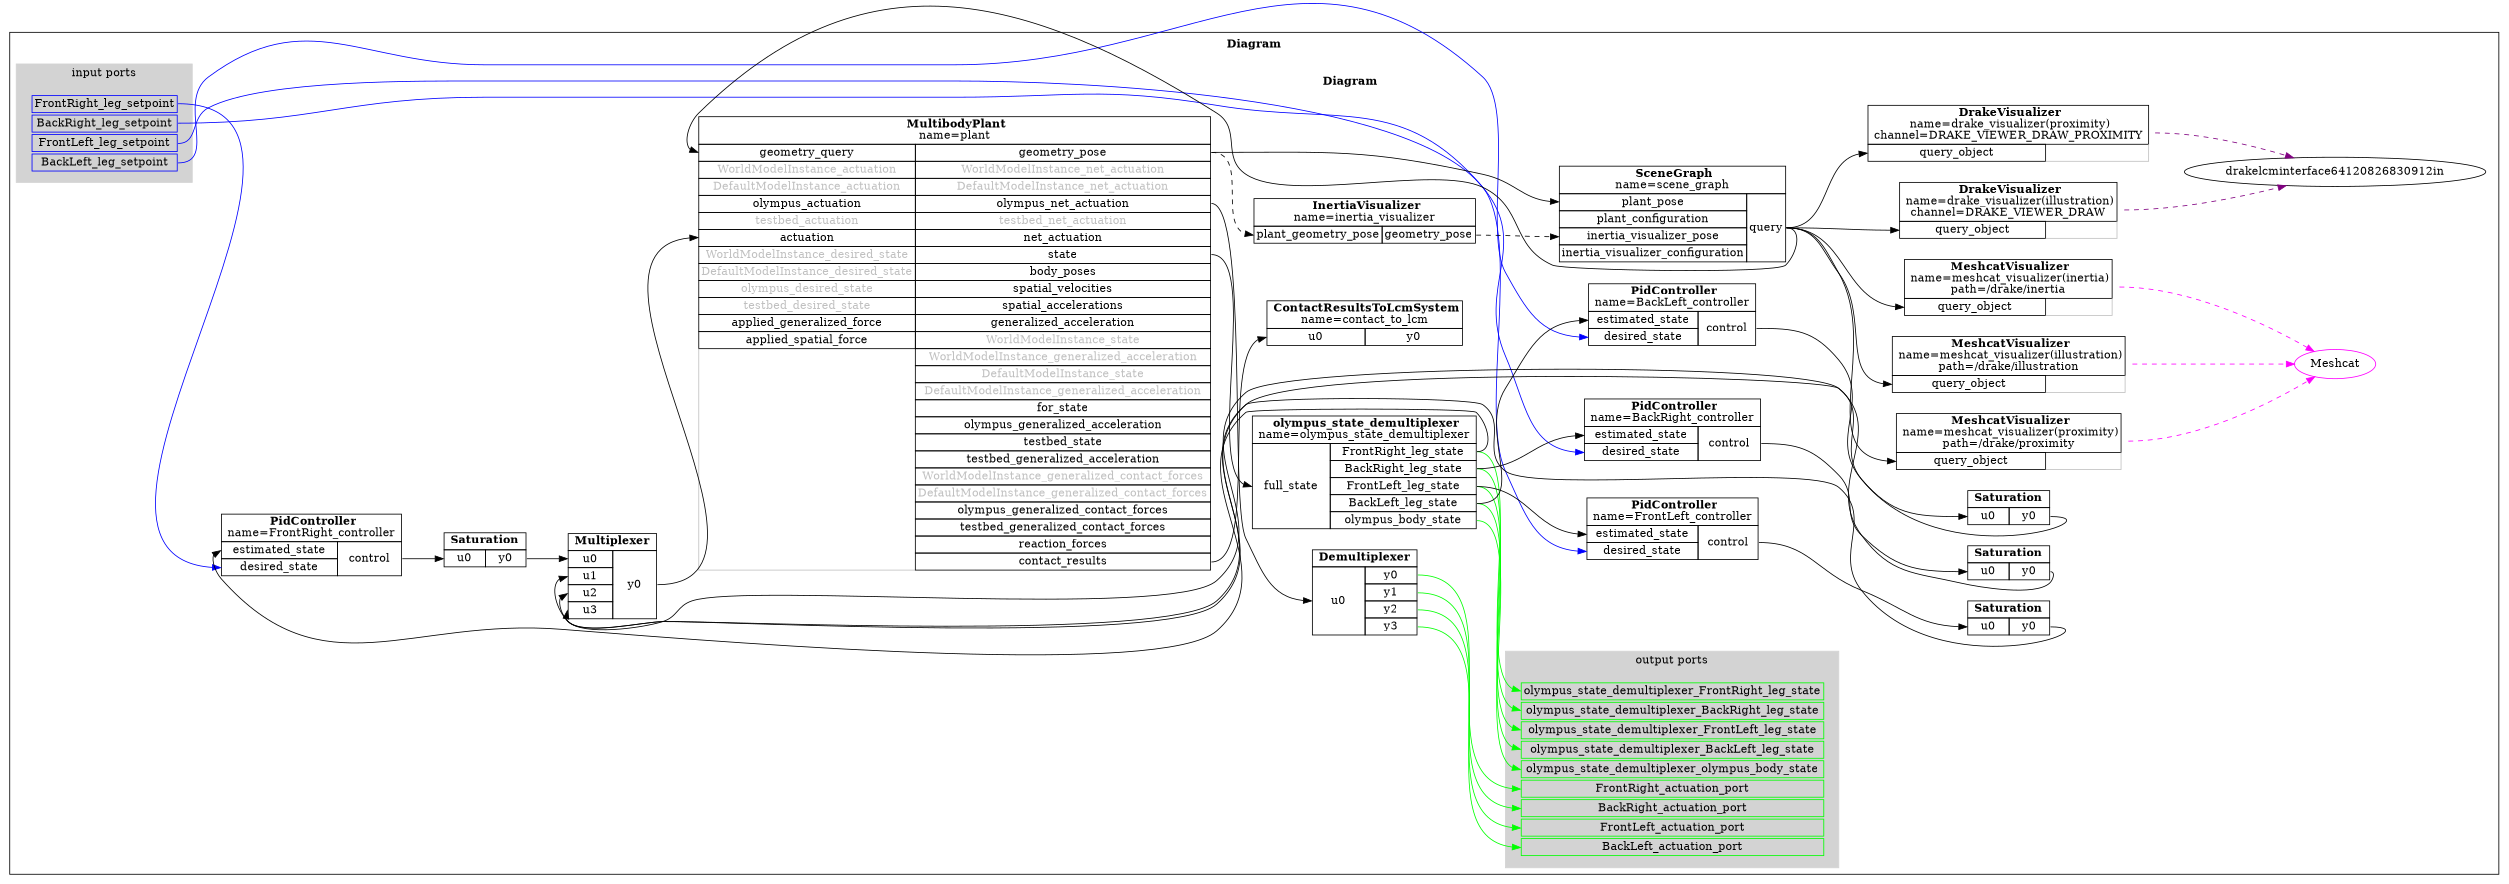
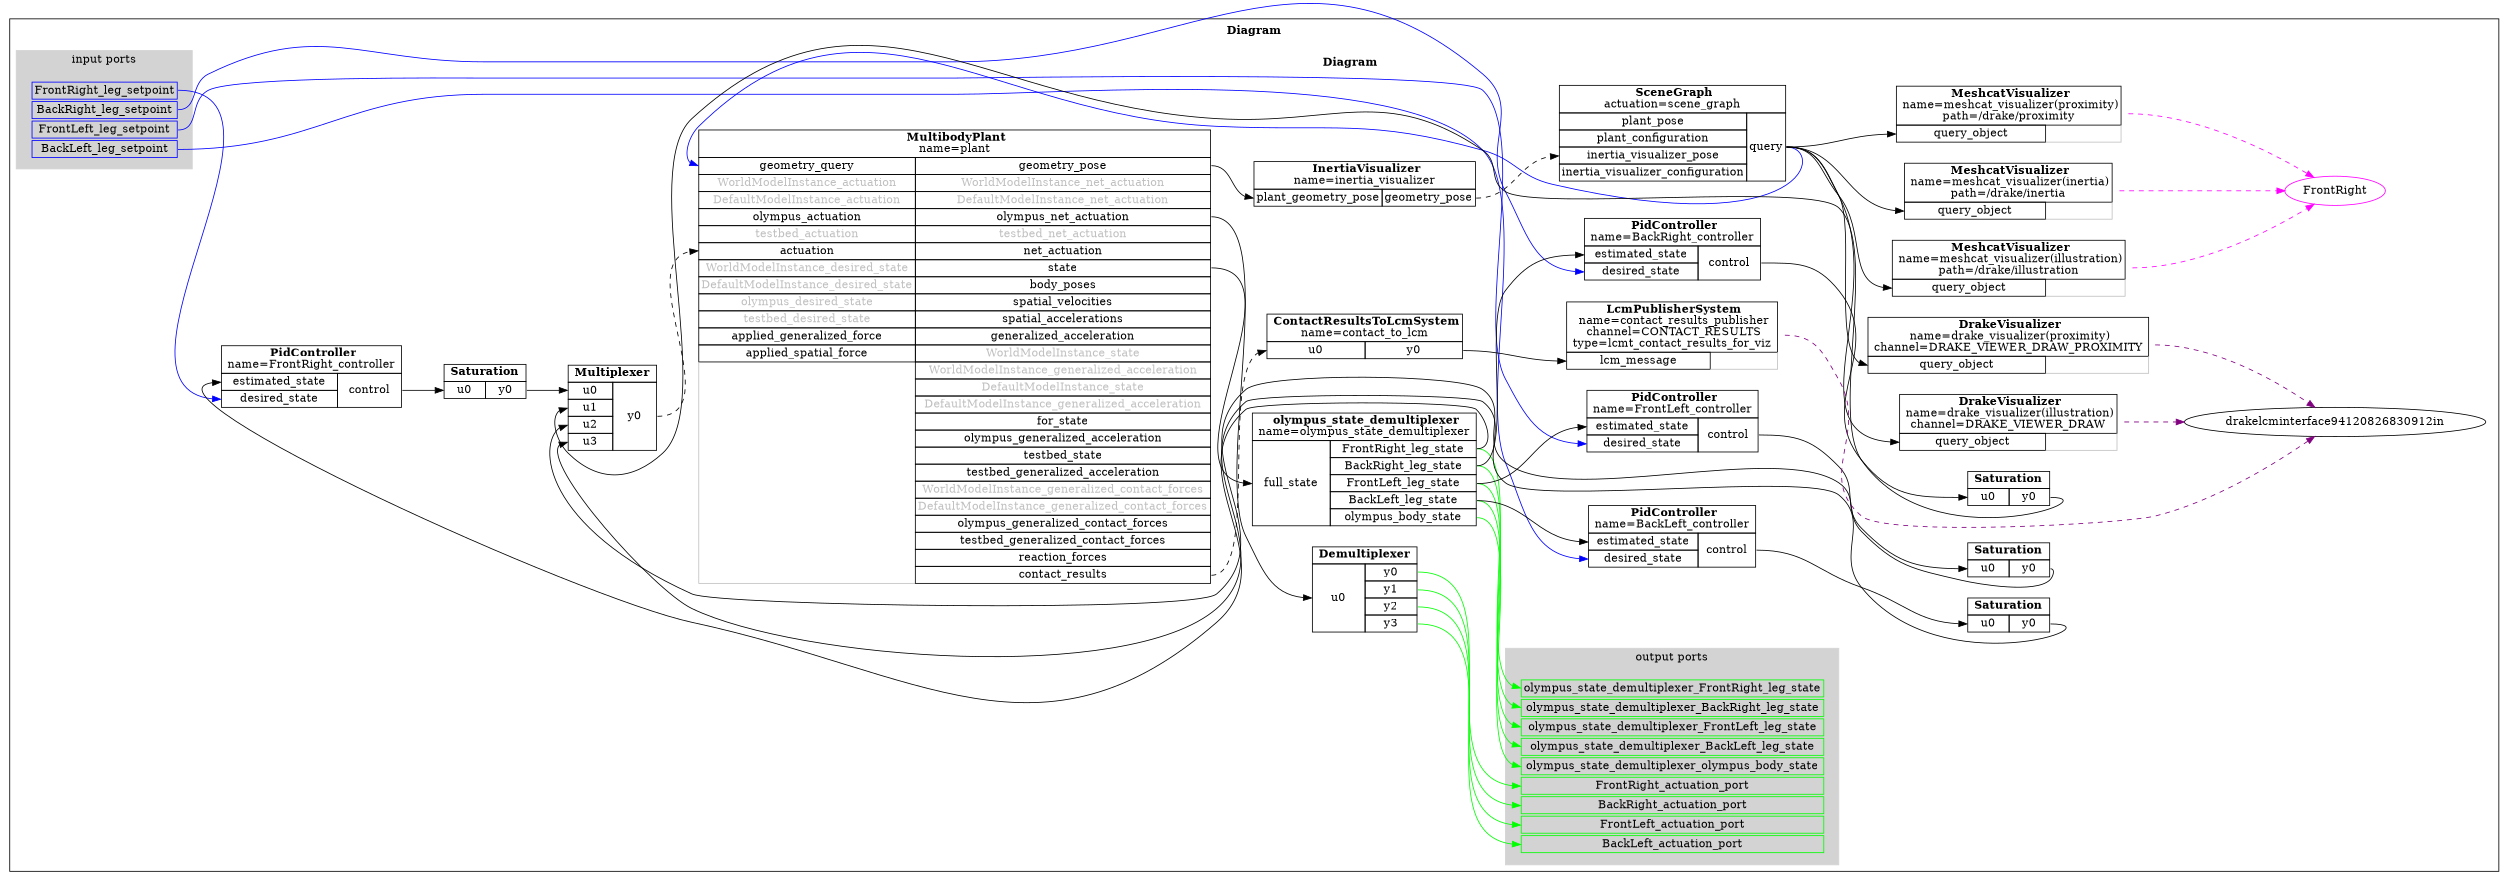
edge "MultibodyPlant" -> "SceneGraph": removed
node "drakelcminterface64120826830912in": label "drakelcminterface64120826830912in" -> "drakelcminterface94120826830912in"
edge "SceneGraph" -> "MultibodyPlant": color black -> blue
node "SceneGraph": text "name=scene_graph" -> "actuation=scene_graph"
edge "MultibodyPlant" -> "InertiaVisualizer": style dashed -> solid
node "LcmPublisherSystem": added
node "Meshcat": label "Meshcat" -> "FrontRight"
edge "Multiplexer" -> "MultibodyPlant": style solid -> dashed
edge "MultibodyPlant" -> "ContactResultsToLcmSystem": style solid -> dashed
